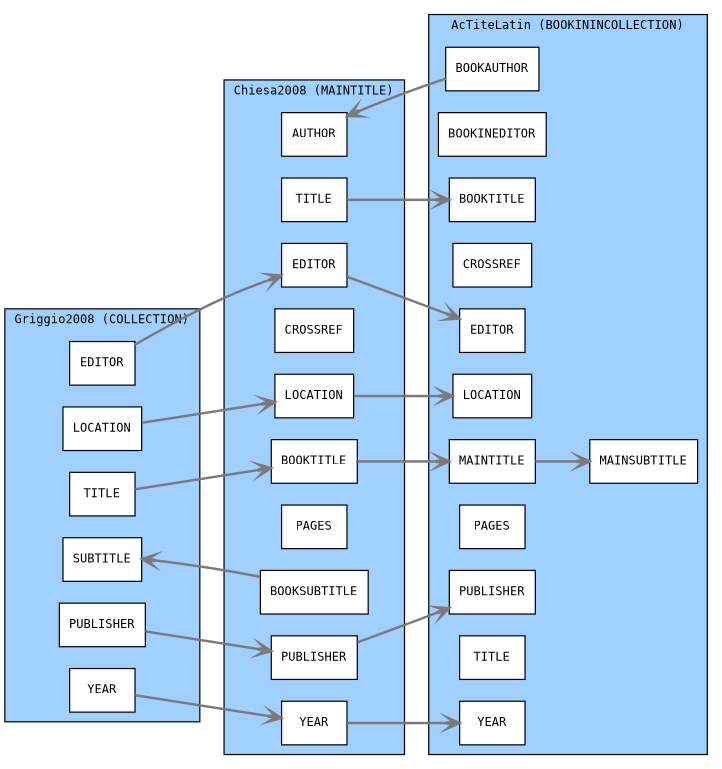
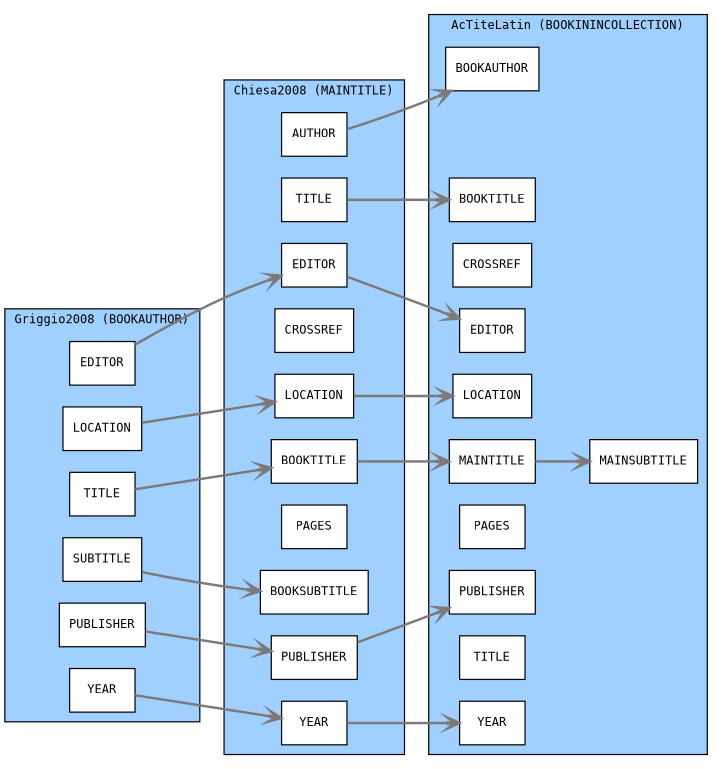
edge "BOOKAUTHOR" -> "AUTHOR": reversed
node "BOOKINEDITOR": removed
cluster "Griggio2008 (COLLECTION)": label "Griggio2008 (COLLECTION)" -> "Griggio2008 (BOOKAUTHOR)"
edge "BOOKSUBTITLE" -> "SUBTITLE": reversed
